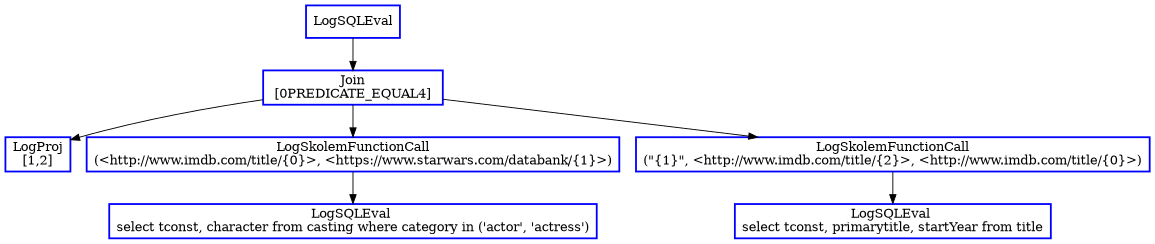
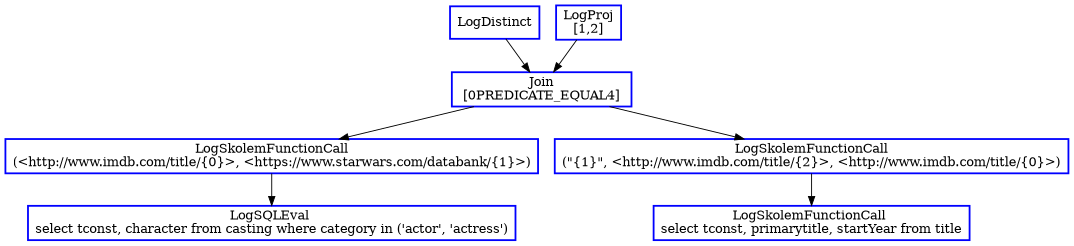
node "LogSQLEval": label "LogSQLEval" -> "LogDistinct"
edge "Join [0PREDICATE_EQUAL4]" -> "LogProj [1,2]": reversed
node "LogSQLEval select tconst, primarytitle, startYear from title": label "LogSQLEval select tconst, primarytitle, startYear from title" -> "LogSkolemFunctionCall select tconst, primarytitle, startYear from title"
